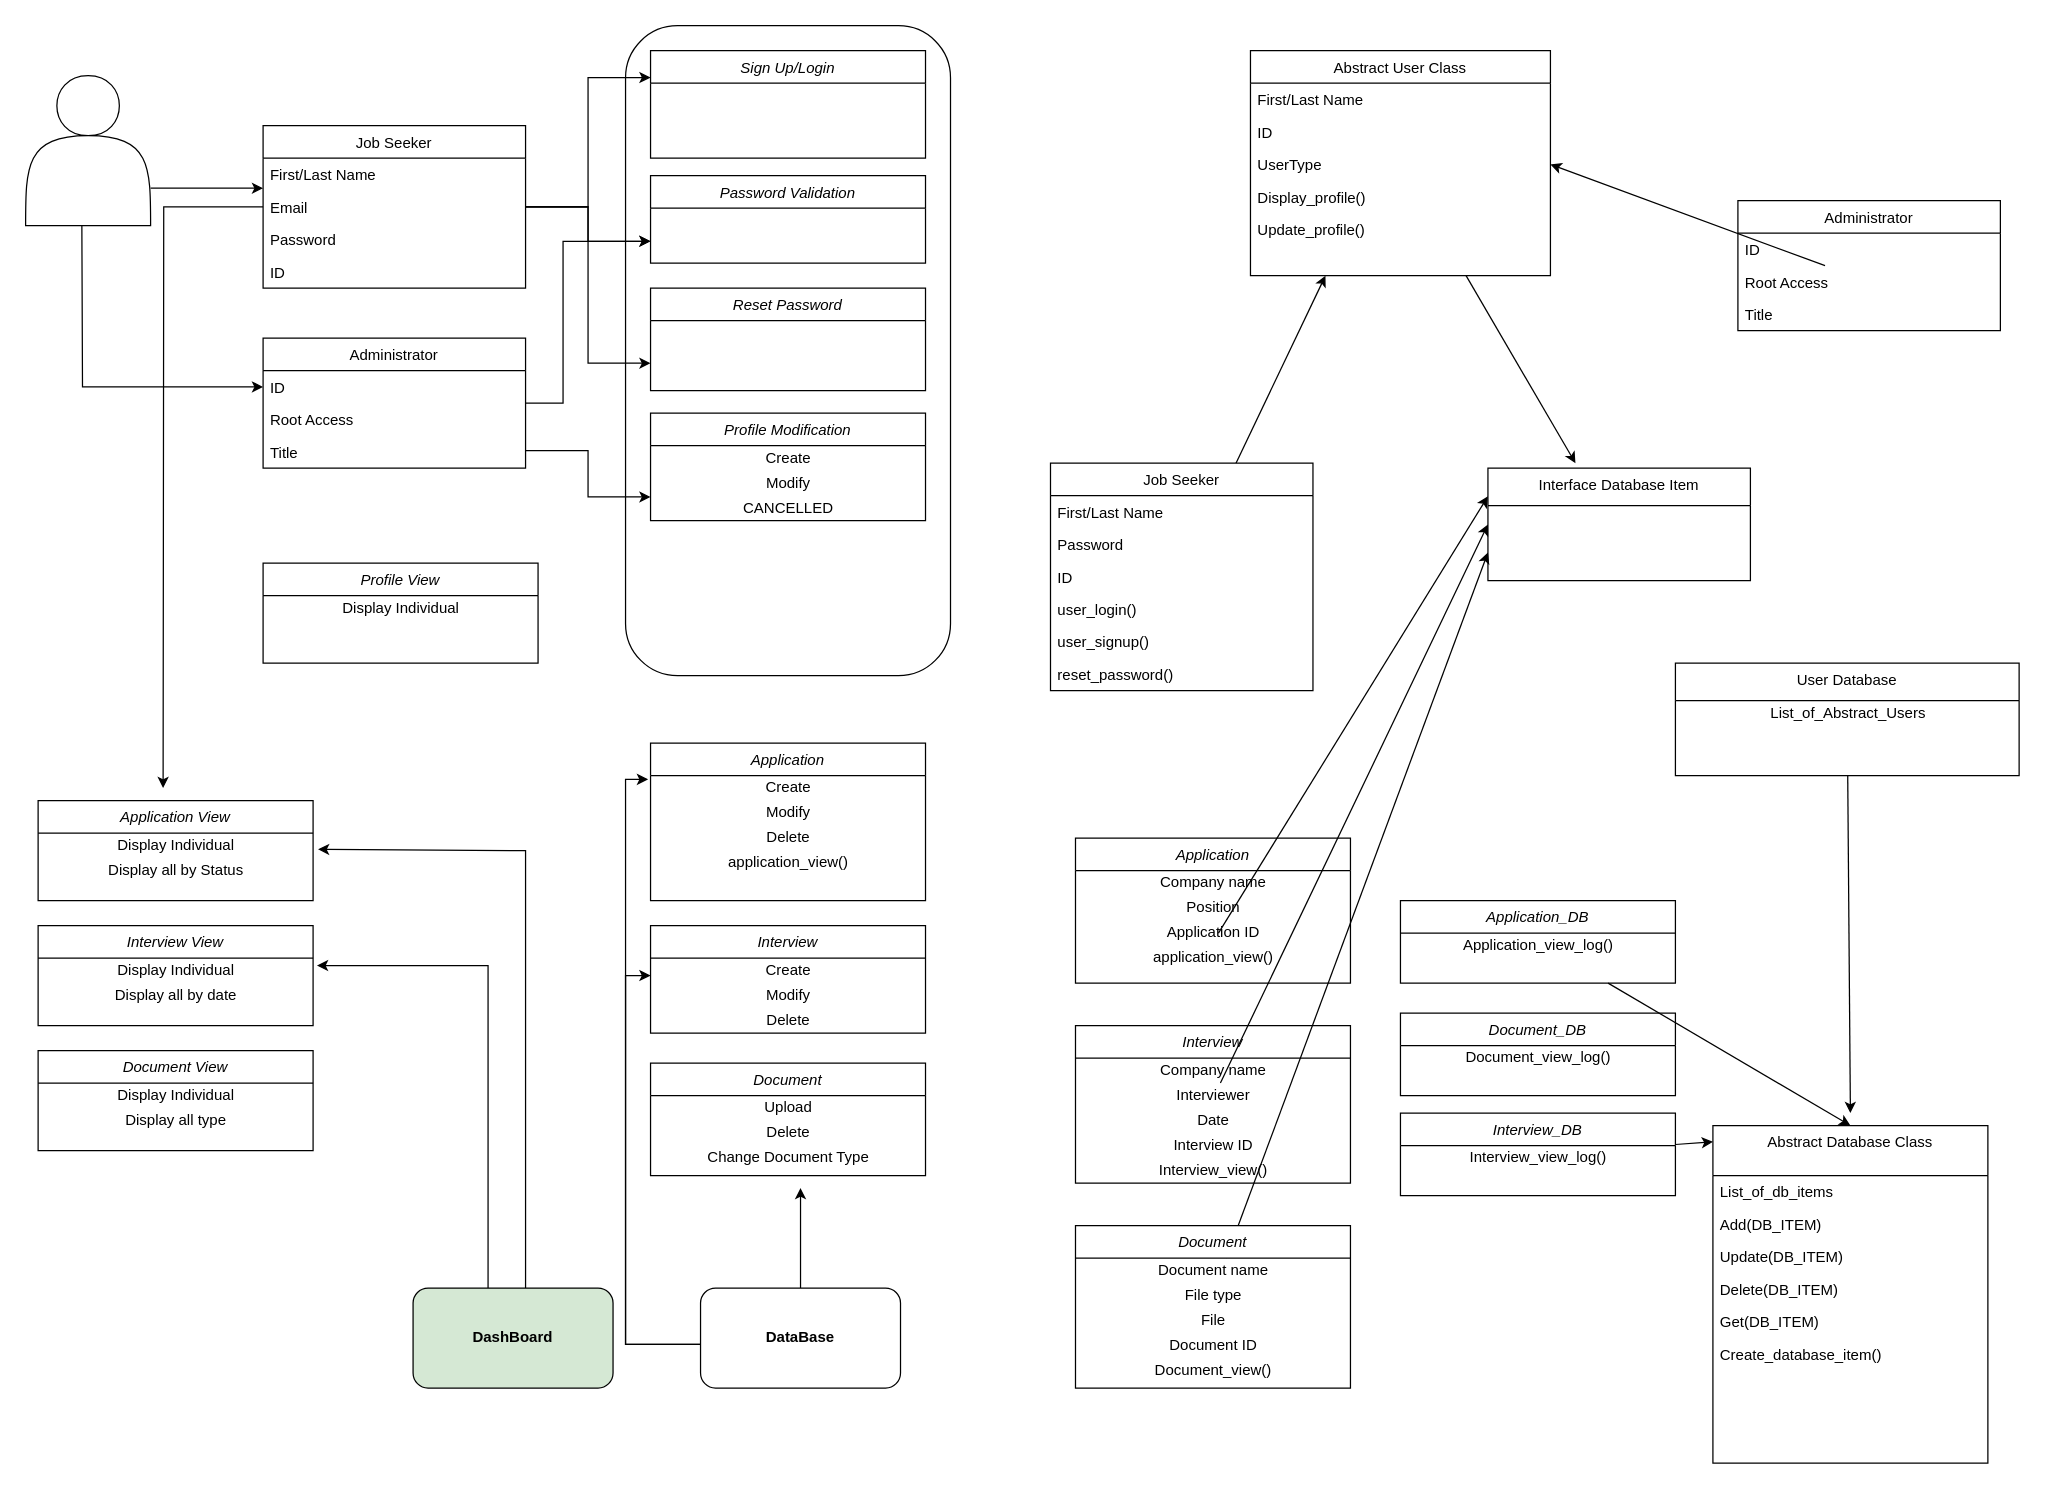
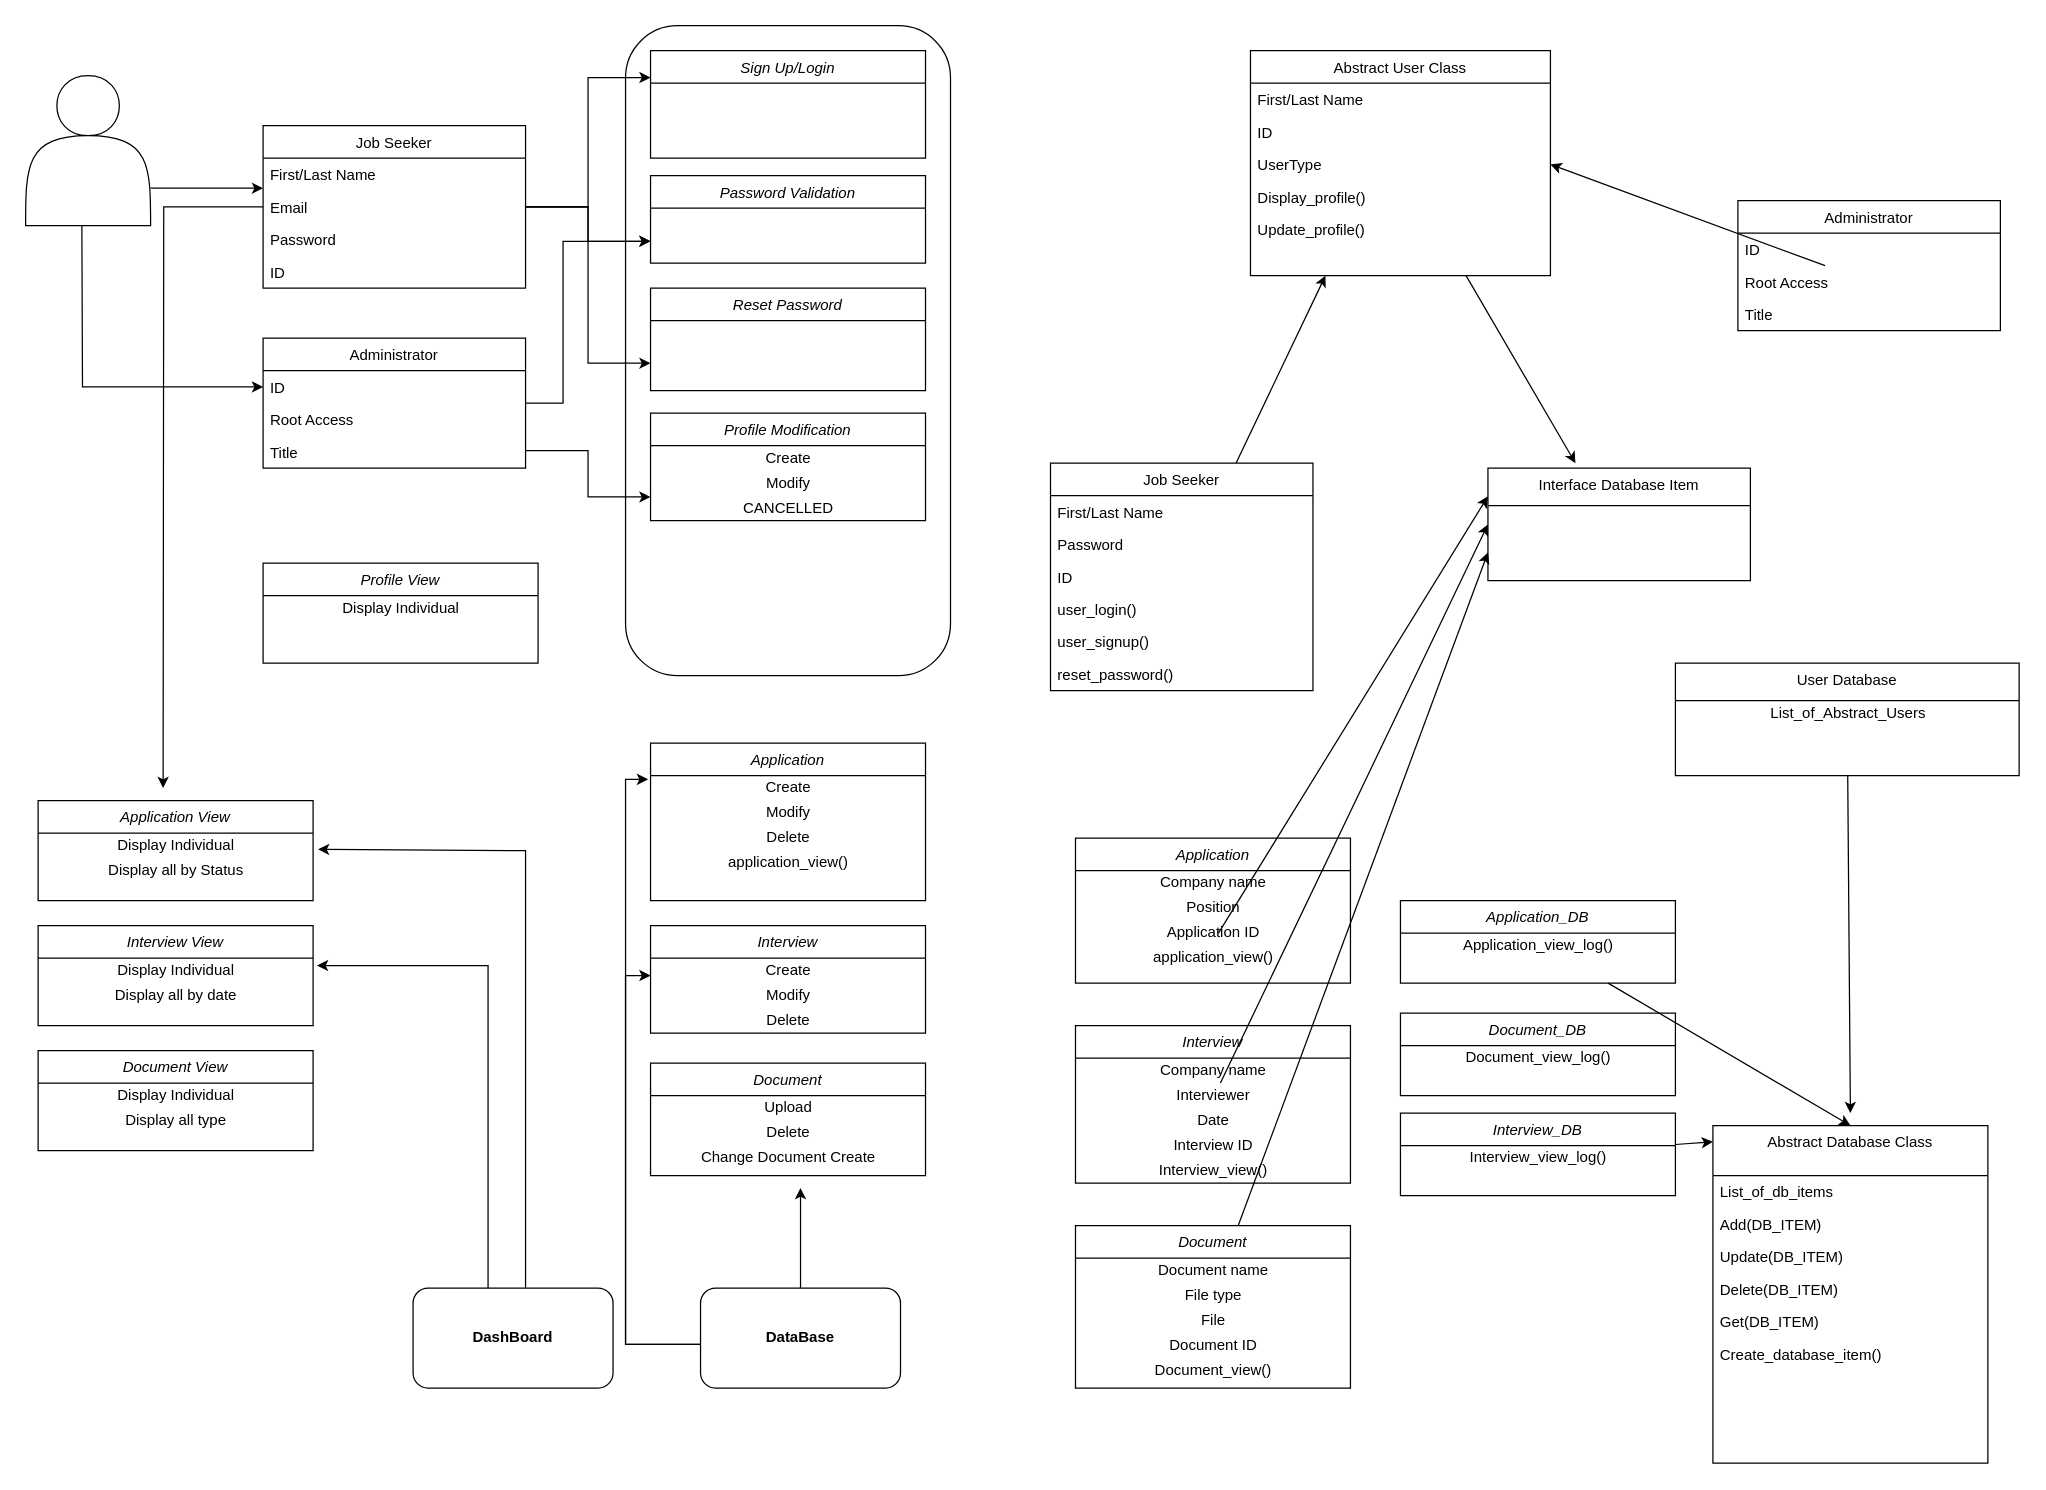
node "Change Document Type": label "Change Document Type" -> "Change Document Create"
node "DashBoard": fillcolor #d5e8d4 -> #ffffff
